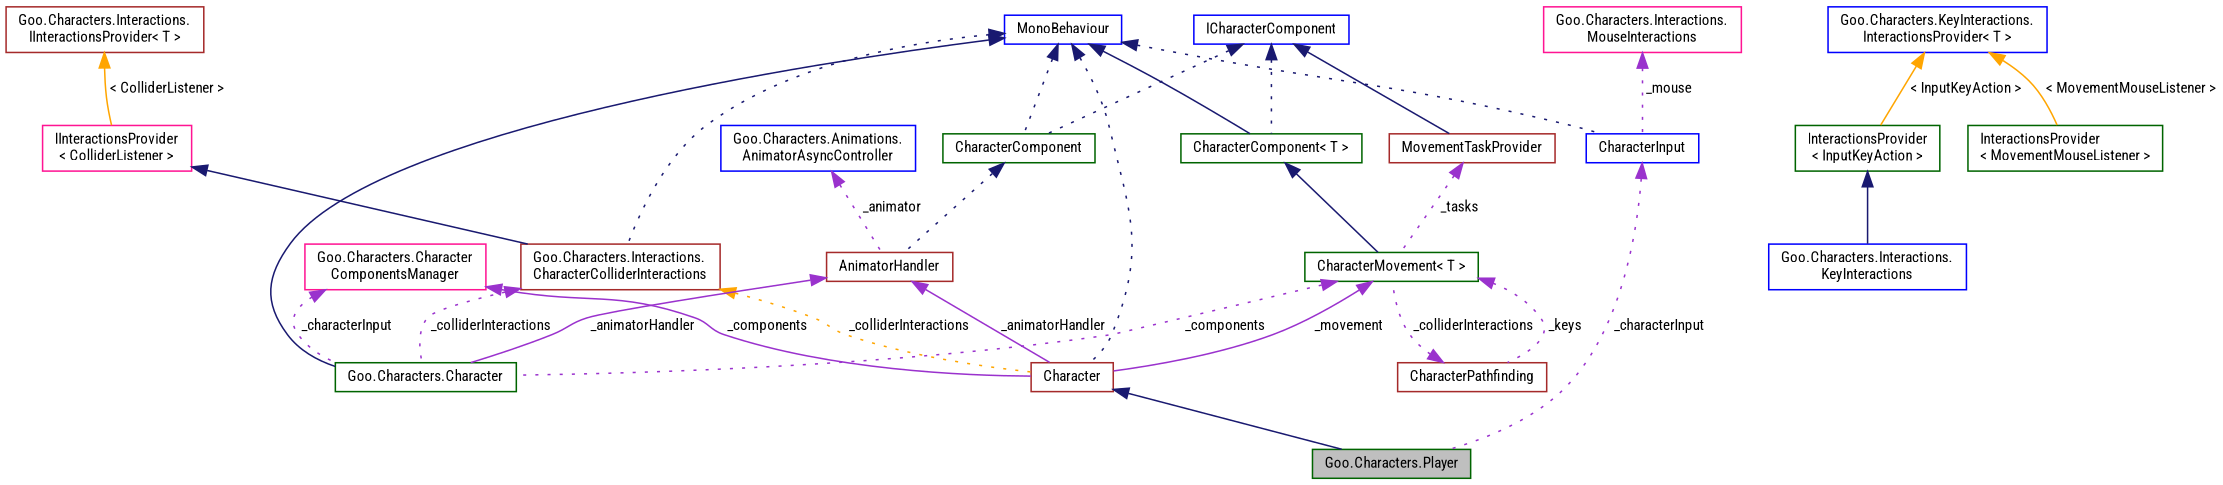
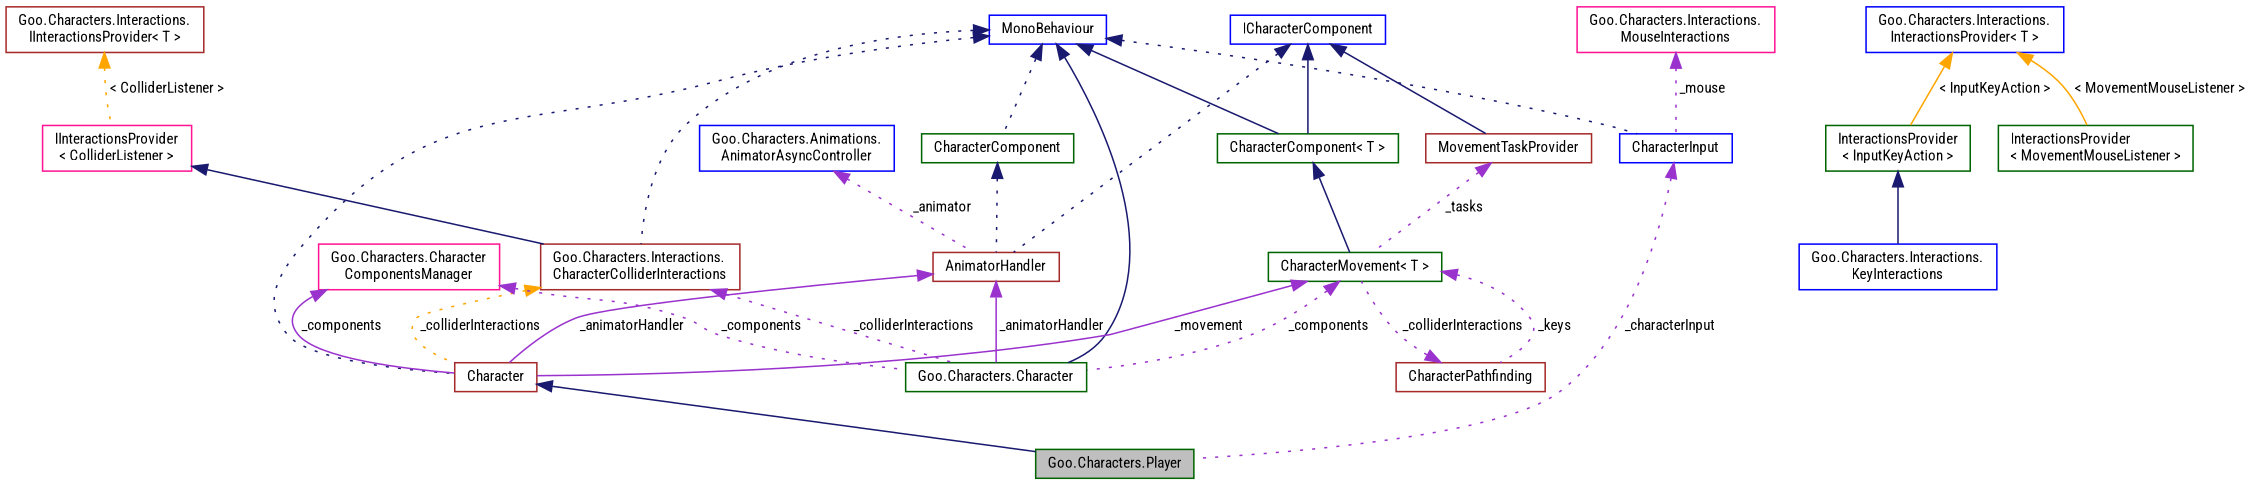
node "Goo.Characters.KeyInteractions. InteractionsProvider< T >": label "Goo.Characters.KeyInteractions. InteractionsProvider< T >" -> "Goo.Characters.Interactions. InteractionsProvider< T >"
edge "CharacterComponent" -> "ICharacterComponent": now "AnimatorHandler" -> "ICharacterComponent"
edge "IInteractionsProvider < ColliderListener >" -> "Goo.Characters.Interactions. IInteractionsProvider< T >": style solid -> dotted
edge "CharacterComponent< T >" -> "ICharacterComponent": style dotted -> solid
edge "Goo.Characters.Character" -> "Goo.Characters.Character ComponentsManager": label " _characterInput" -> " _components"
